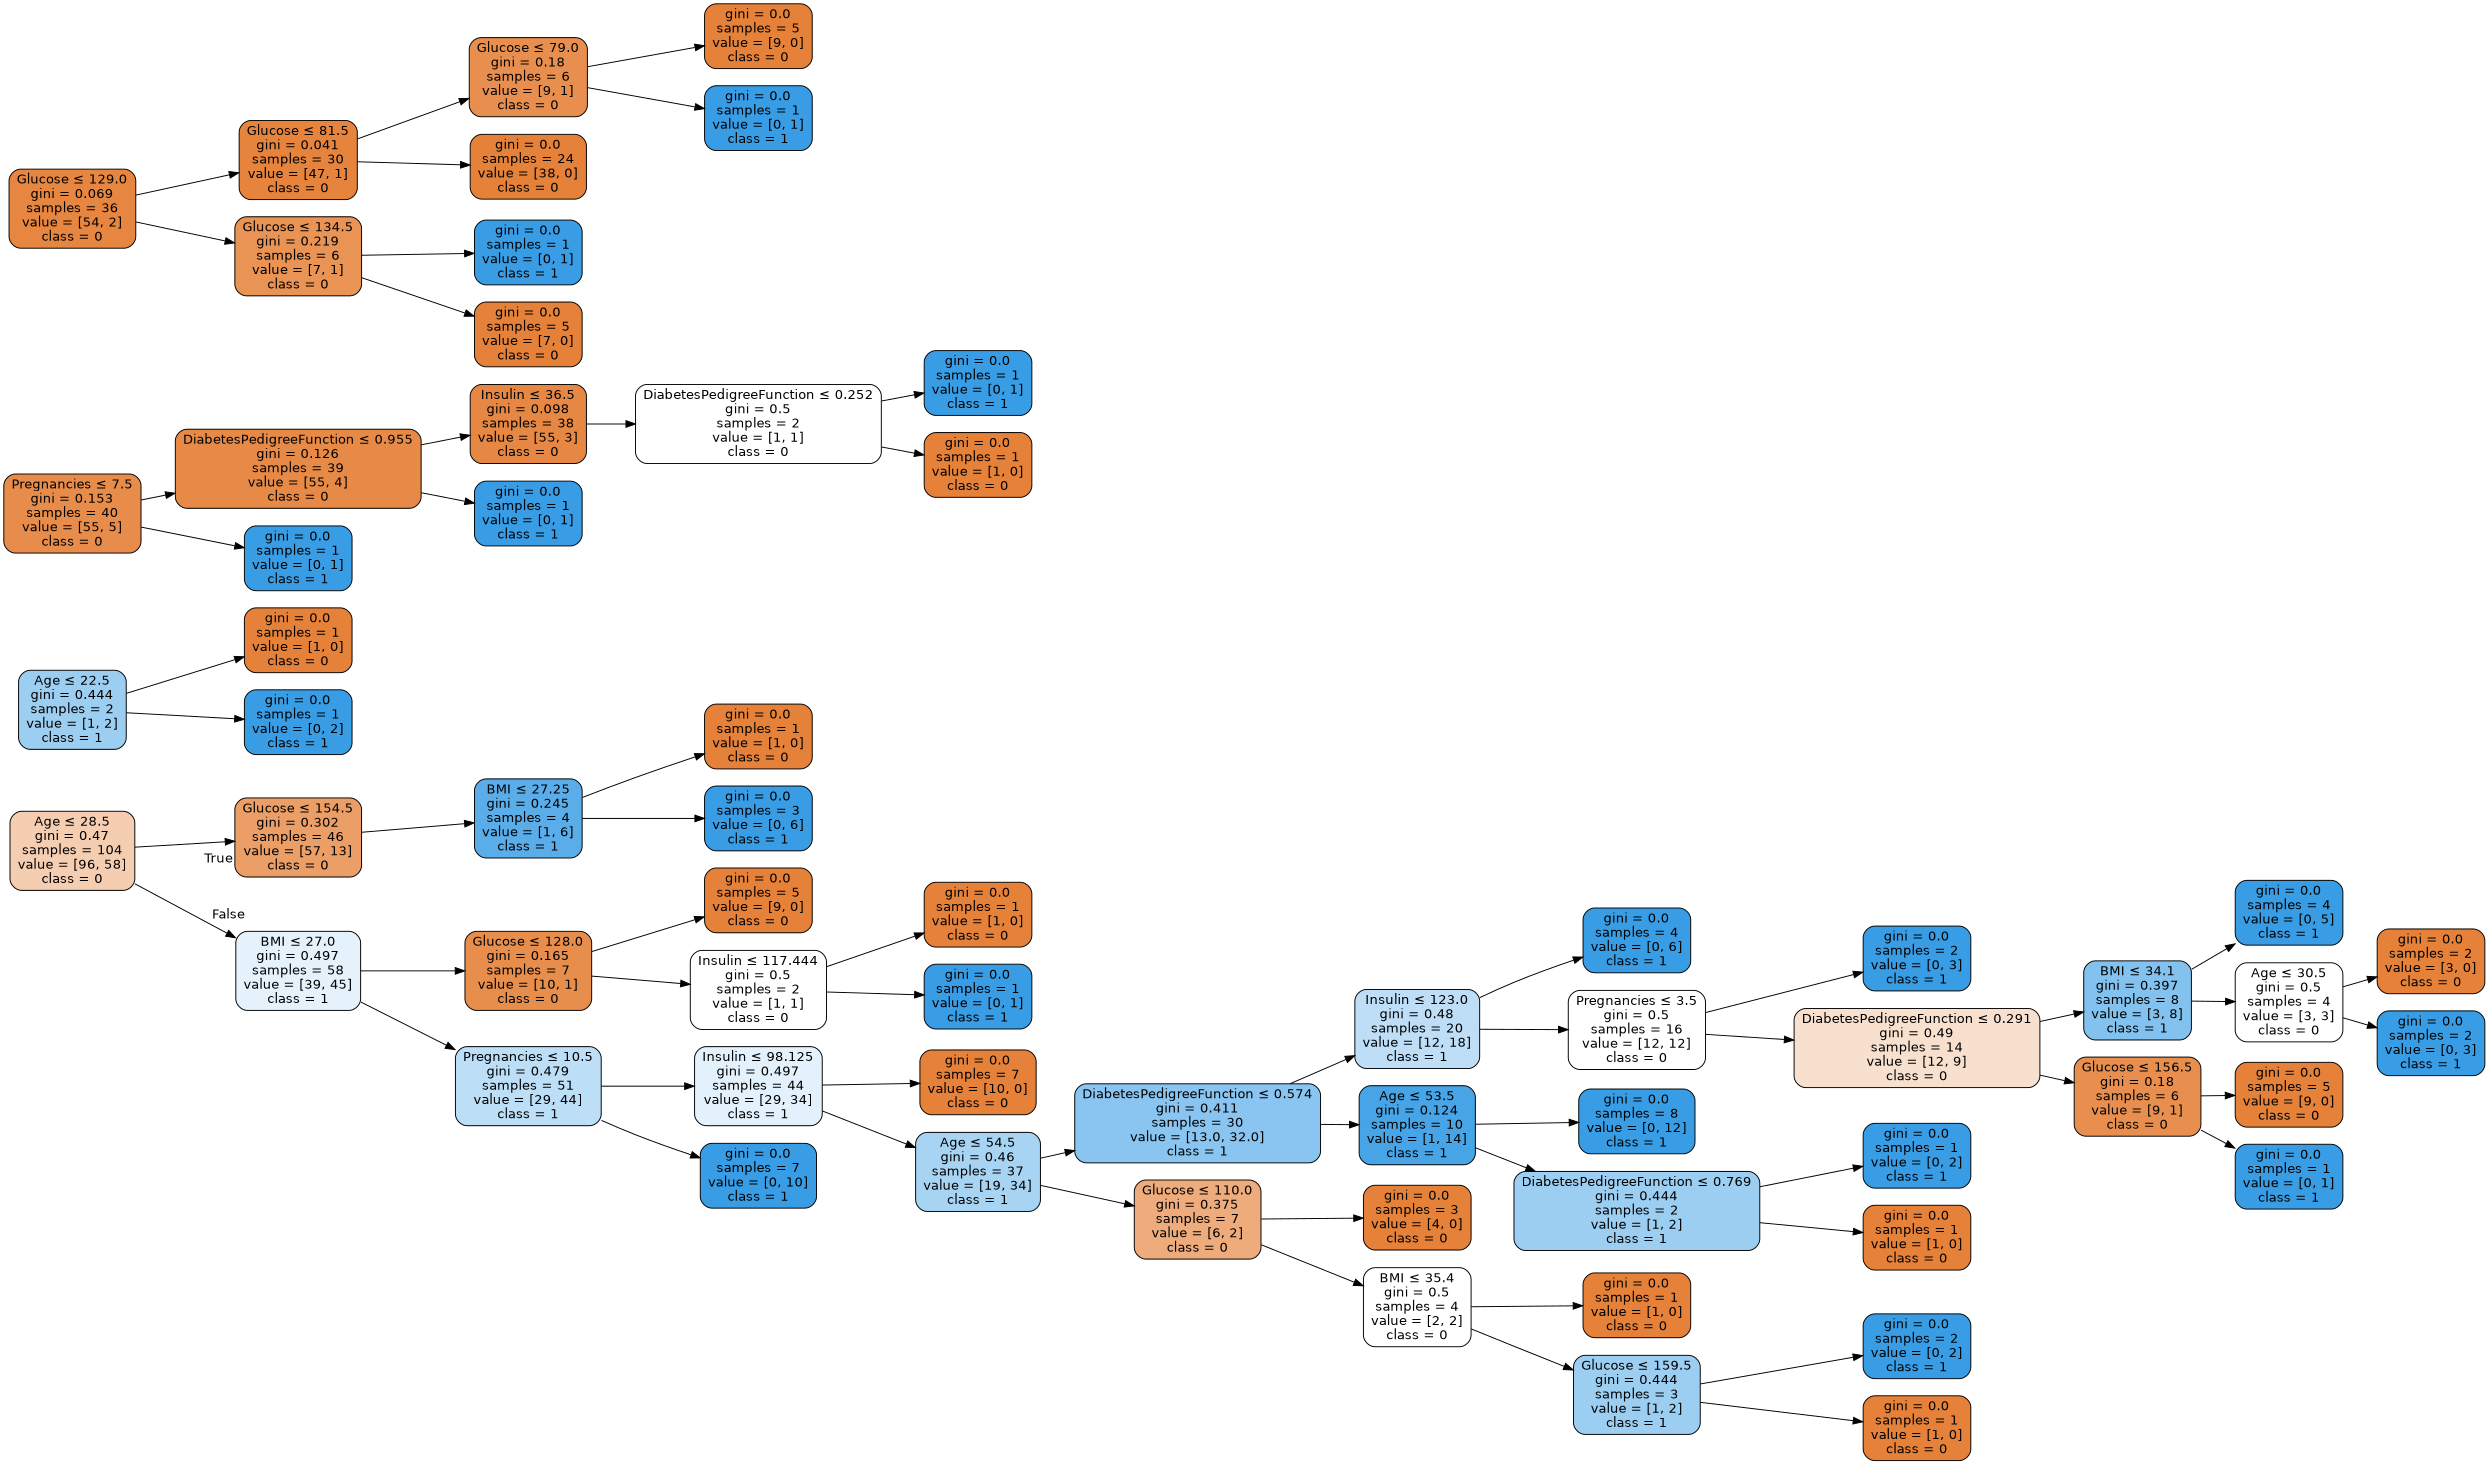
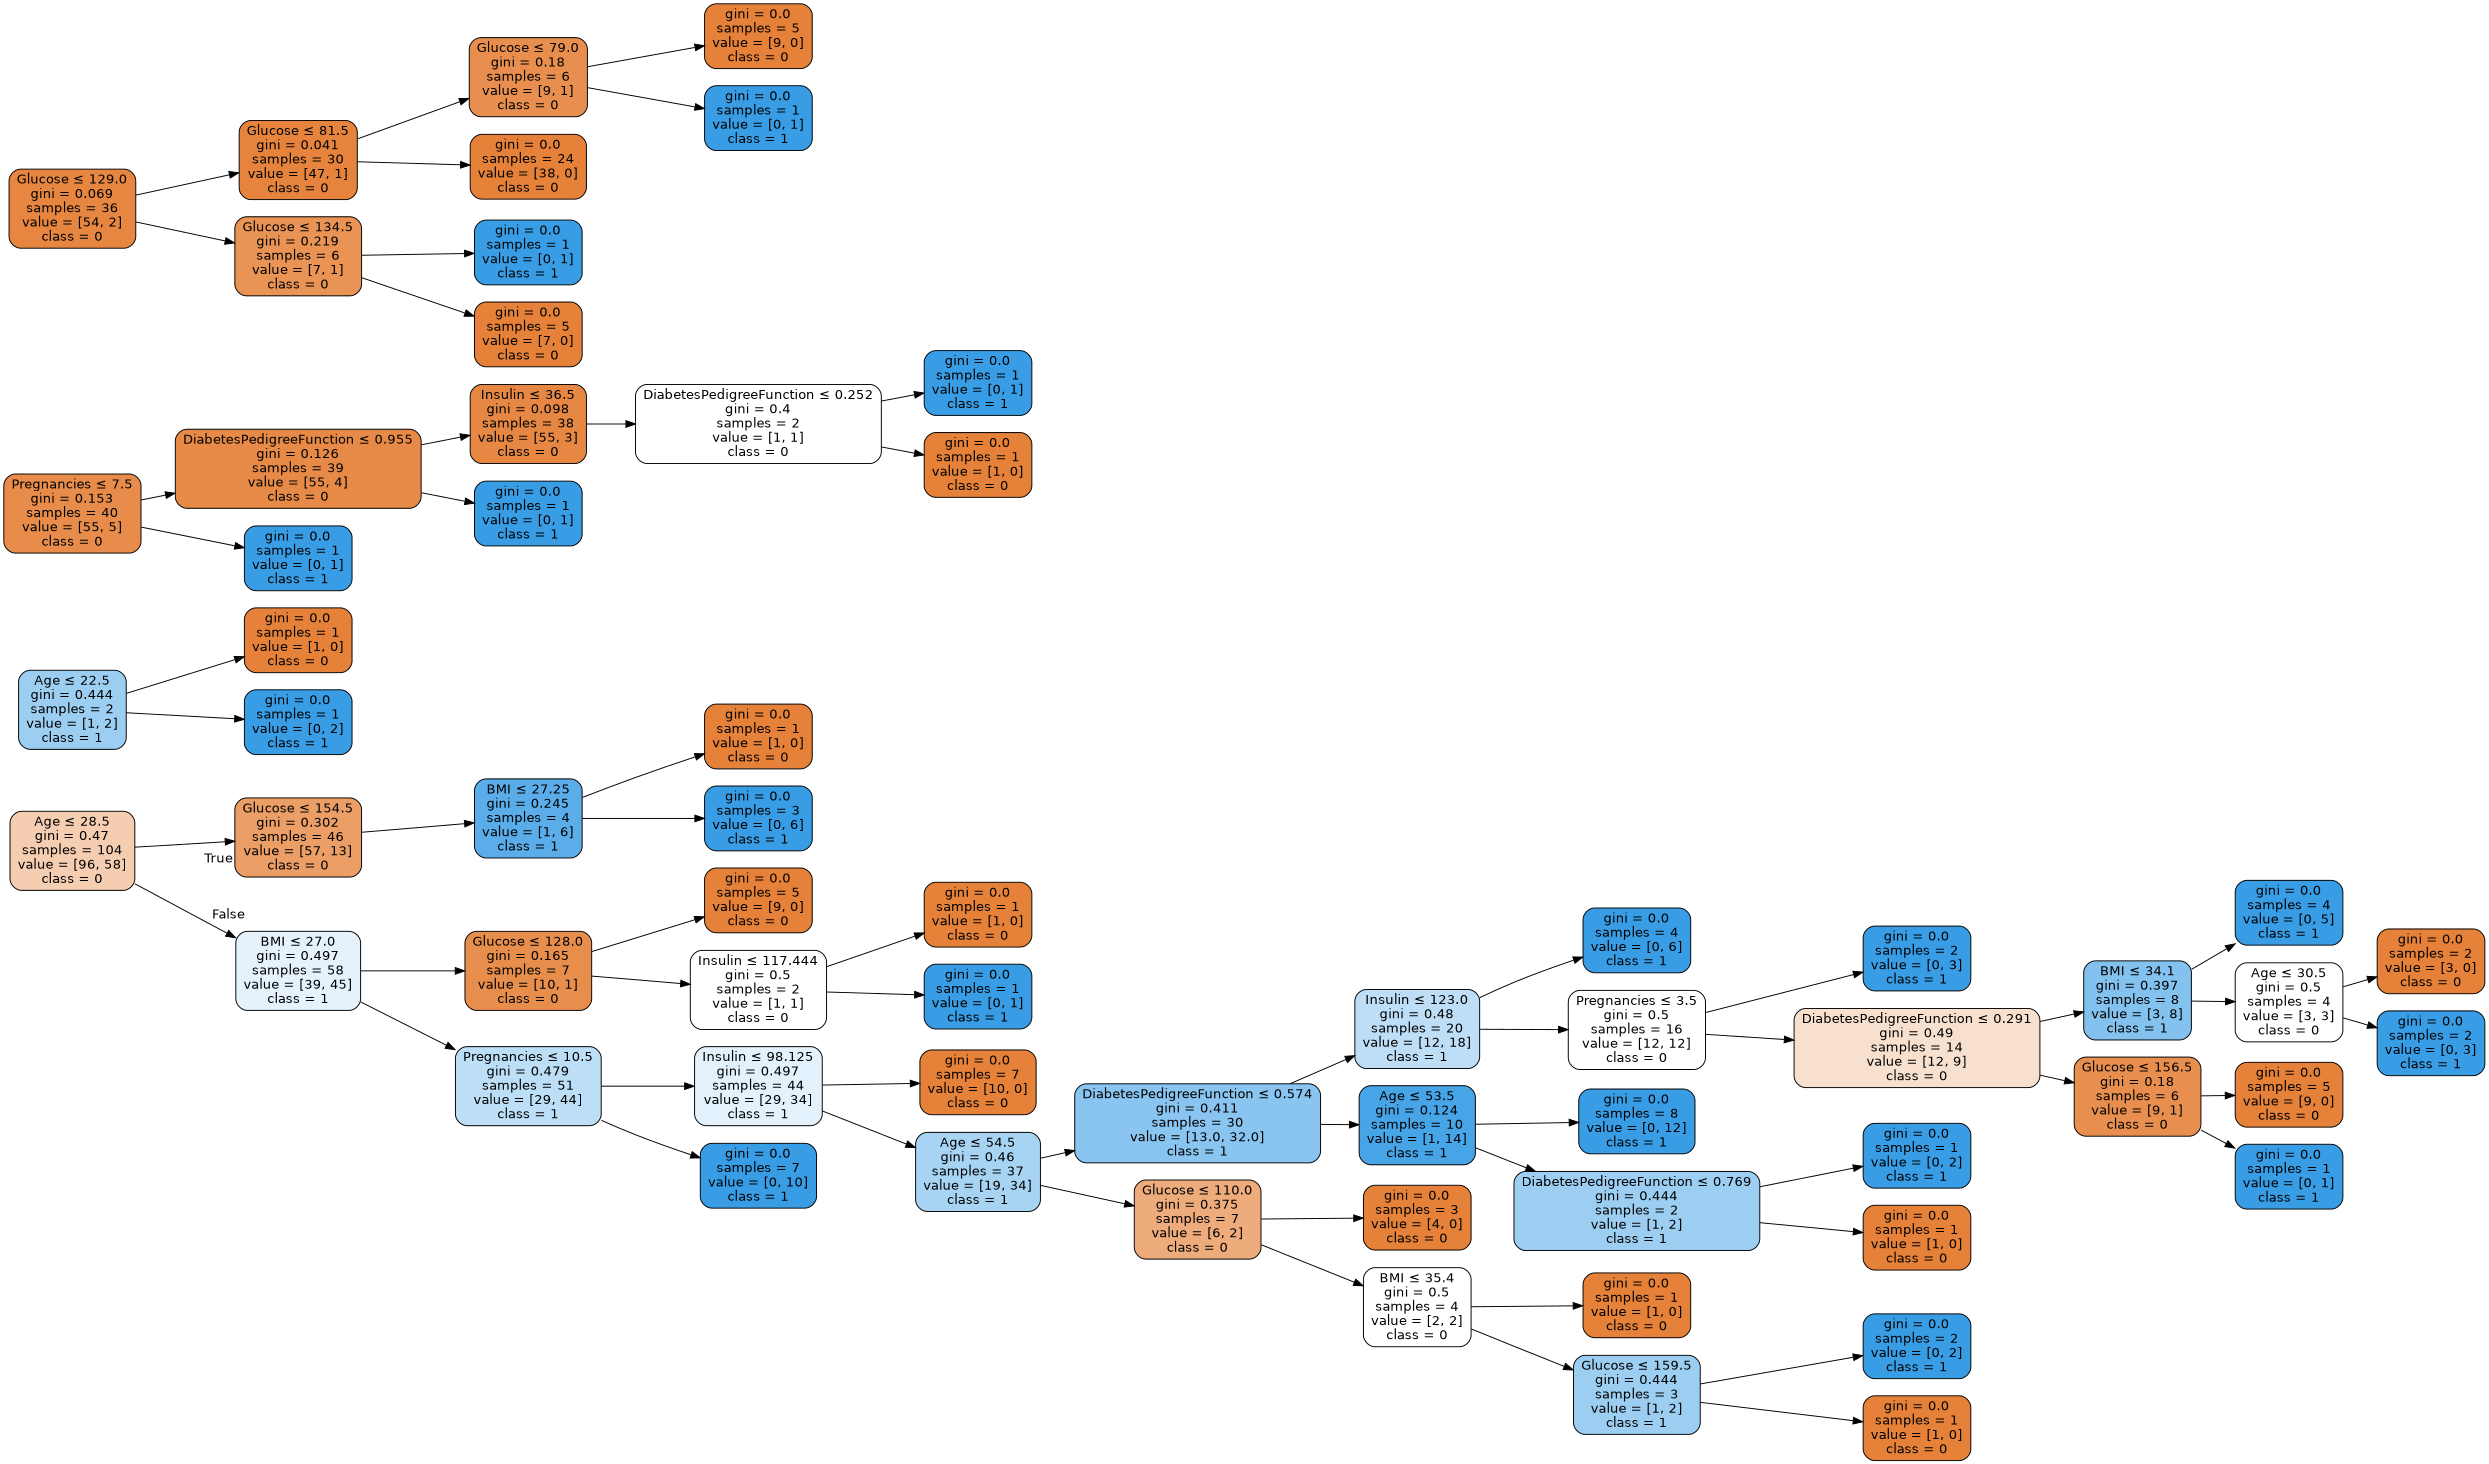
node "DiabetesPedigreeFunction ≤ 0.252": text "gini = 0.5" -> "gini = 0.4"
